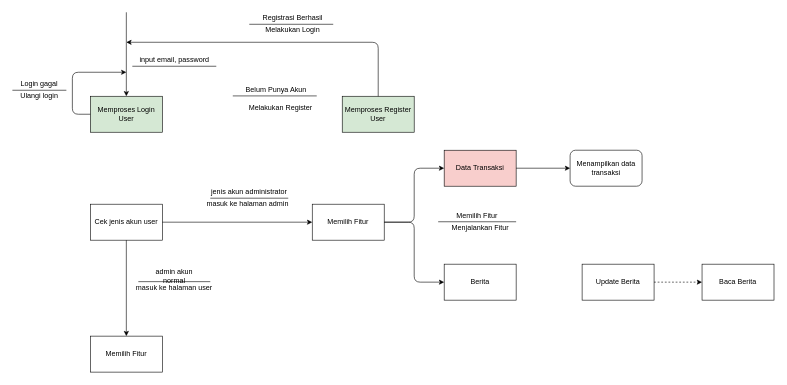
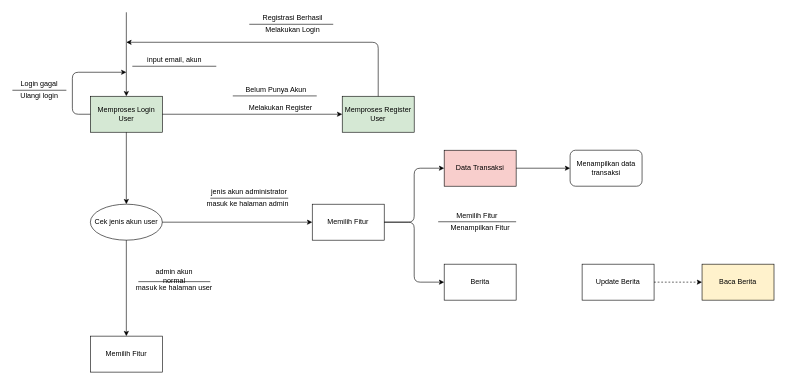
node "input email, password": label "input email, password" -> "input email, akun"
edge "Memproses Login User" -> "Memproses Register User": added
edge "Memproses Login User" -> "Cek jenis akun user": added
node "Cek jenis akun user": shape rectangle -> ellipse
node "Menjalankan Fitur": label "Menjalankan Fitur" -> "Menampilkan Fitur"
node "Baca Berita": fillcolor #ffffff -> #fff2cc
